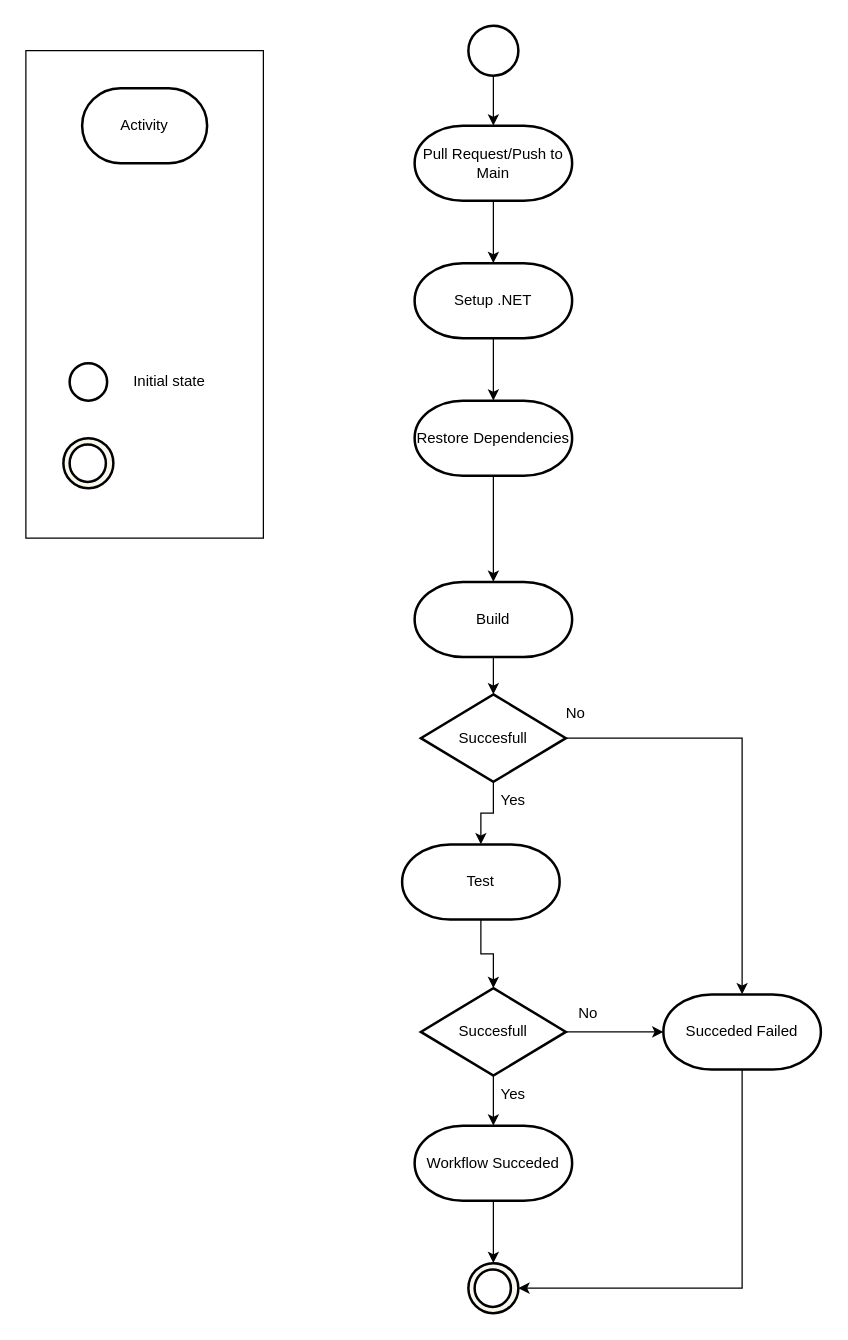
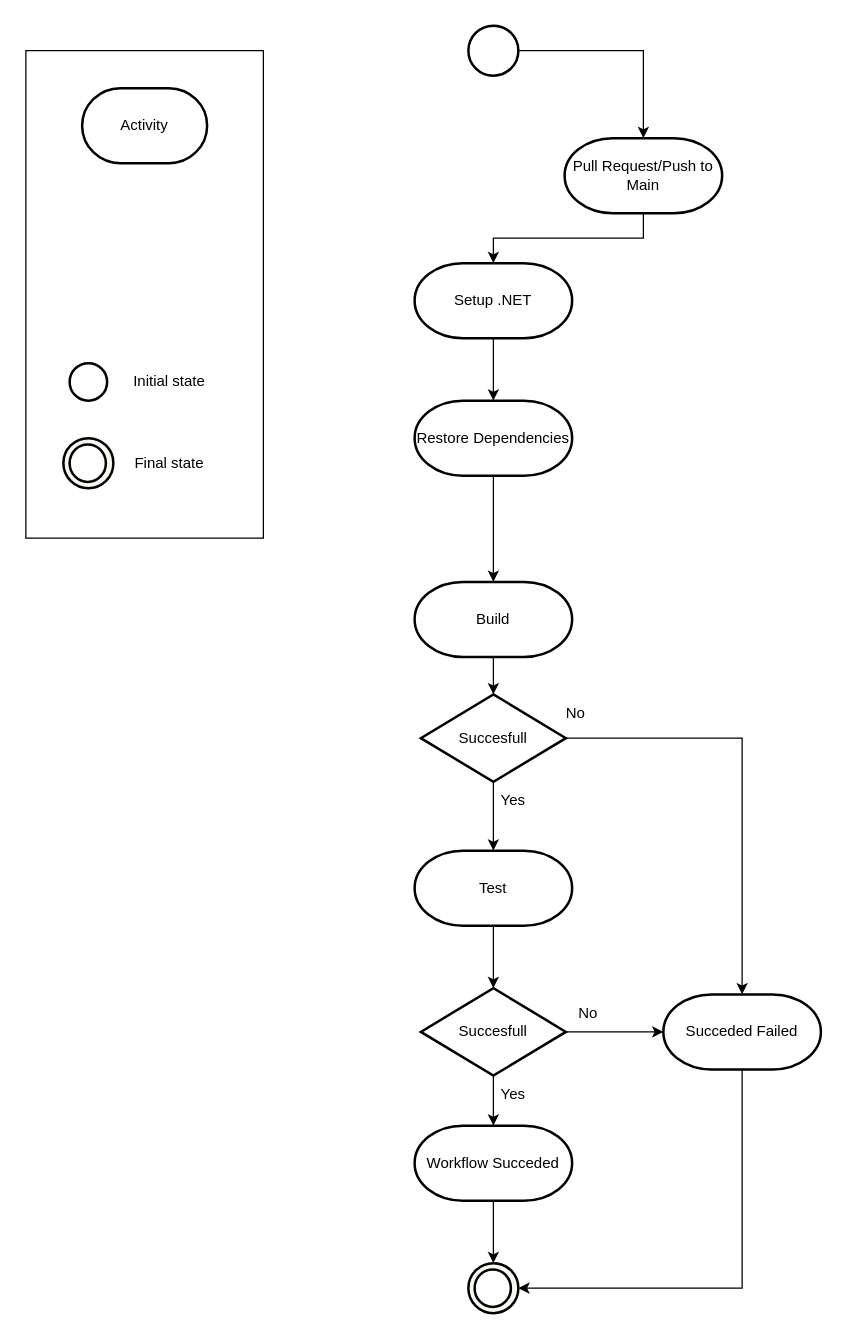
node "Pull Request/Push to Main": moved (493, 163) -> (643, 176)
node "Final state": added
node "Test": moved (481, 882) -> (493, 888)
